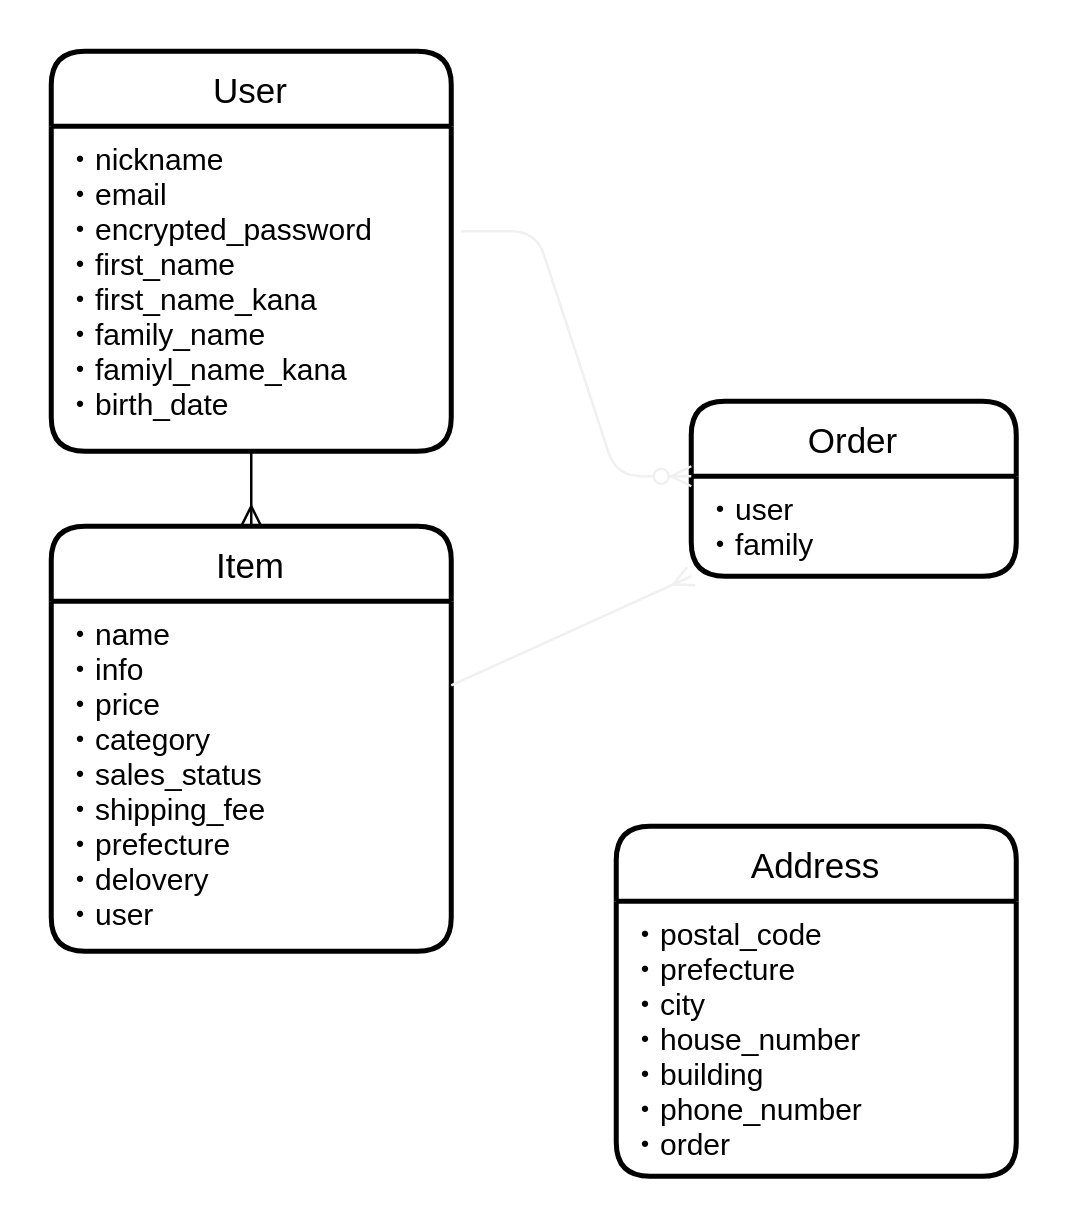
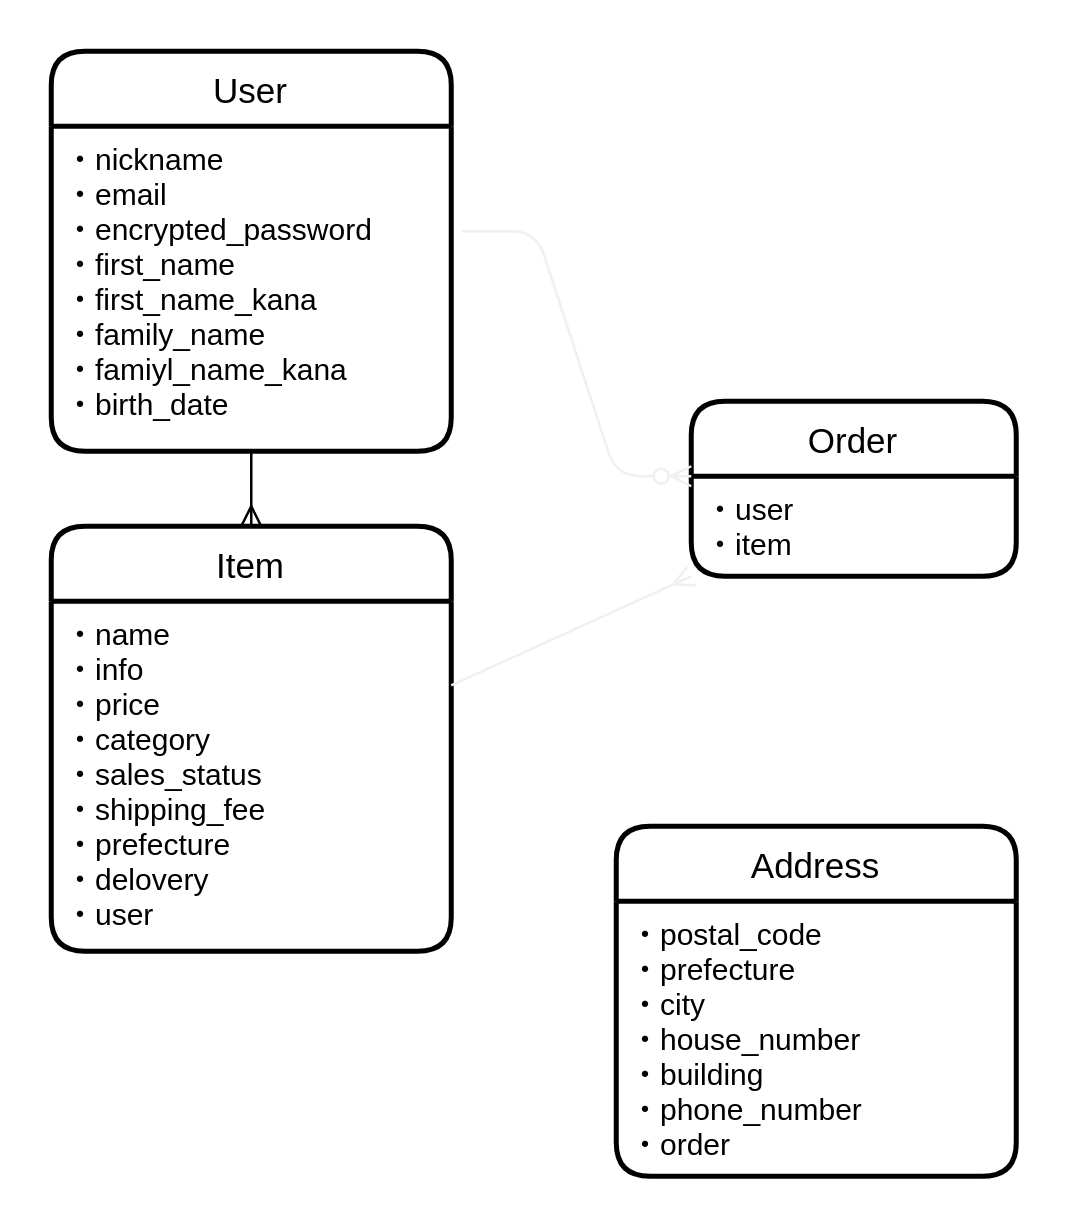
node "・user ・family": label "・user ・family" -> "・user ・item"
